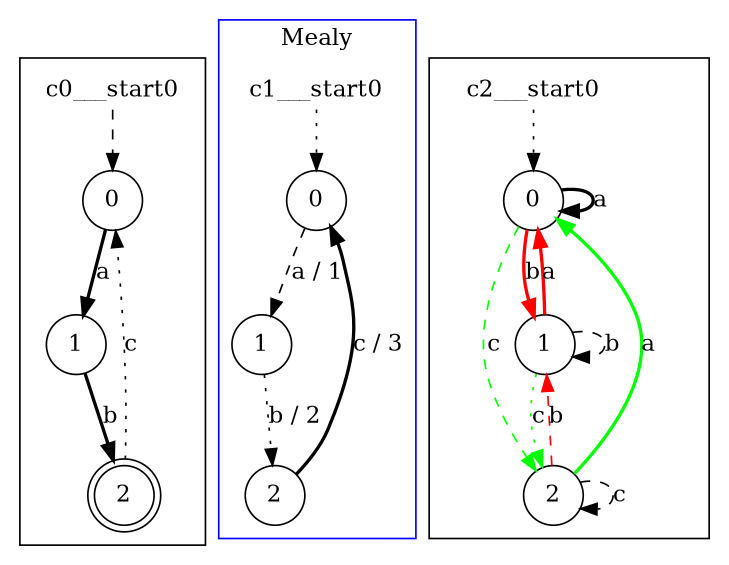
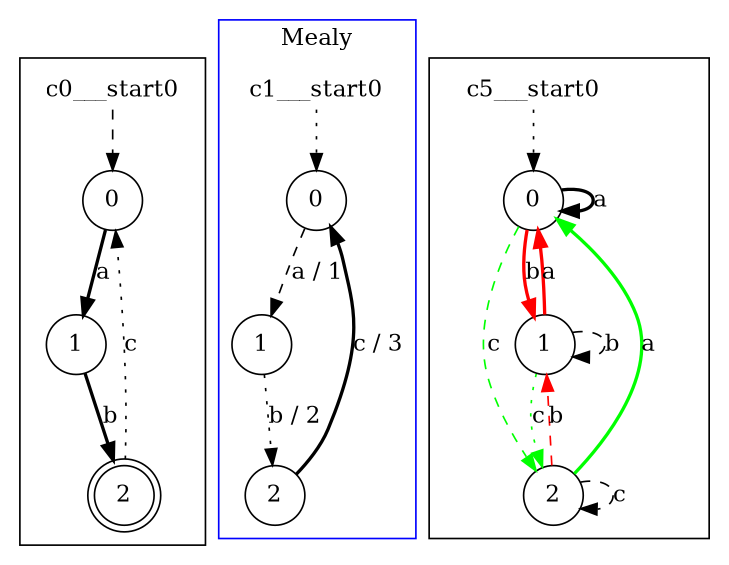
node "c2___start0": label "c2___start0" -> "c5___start0"
